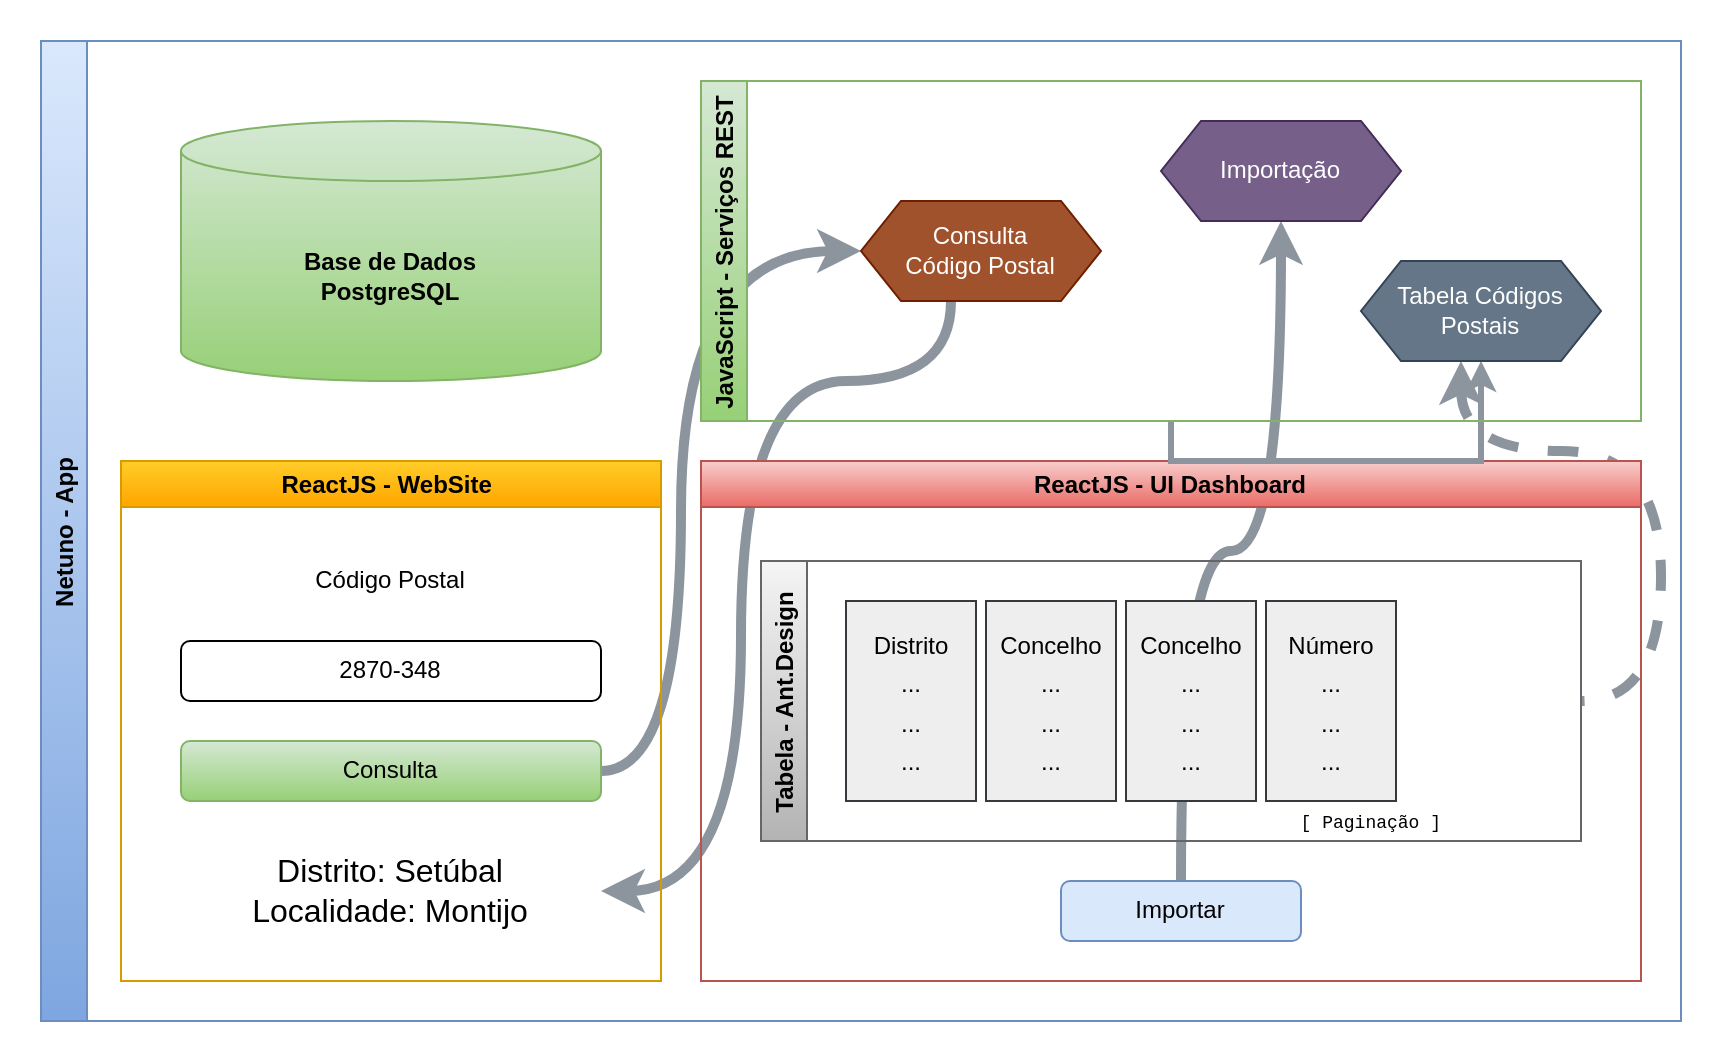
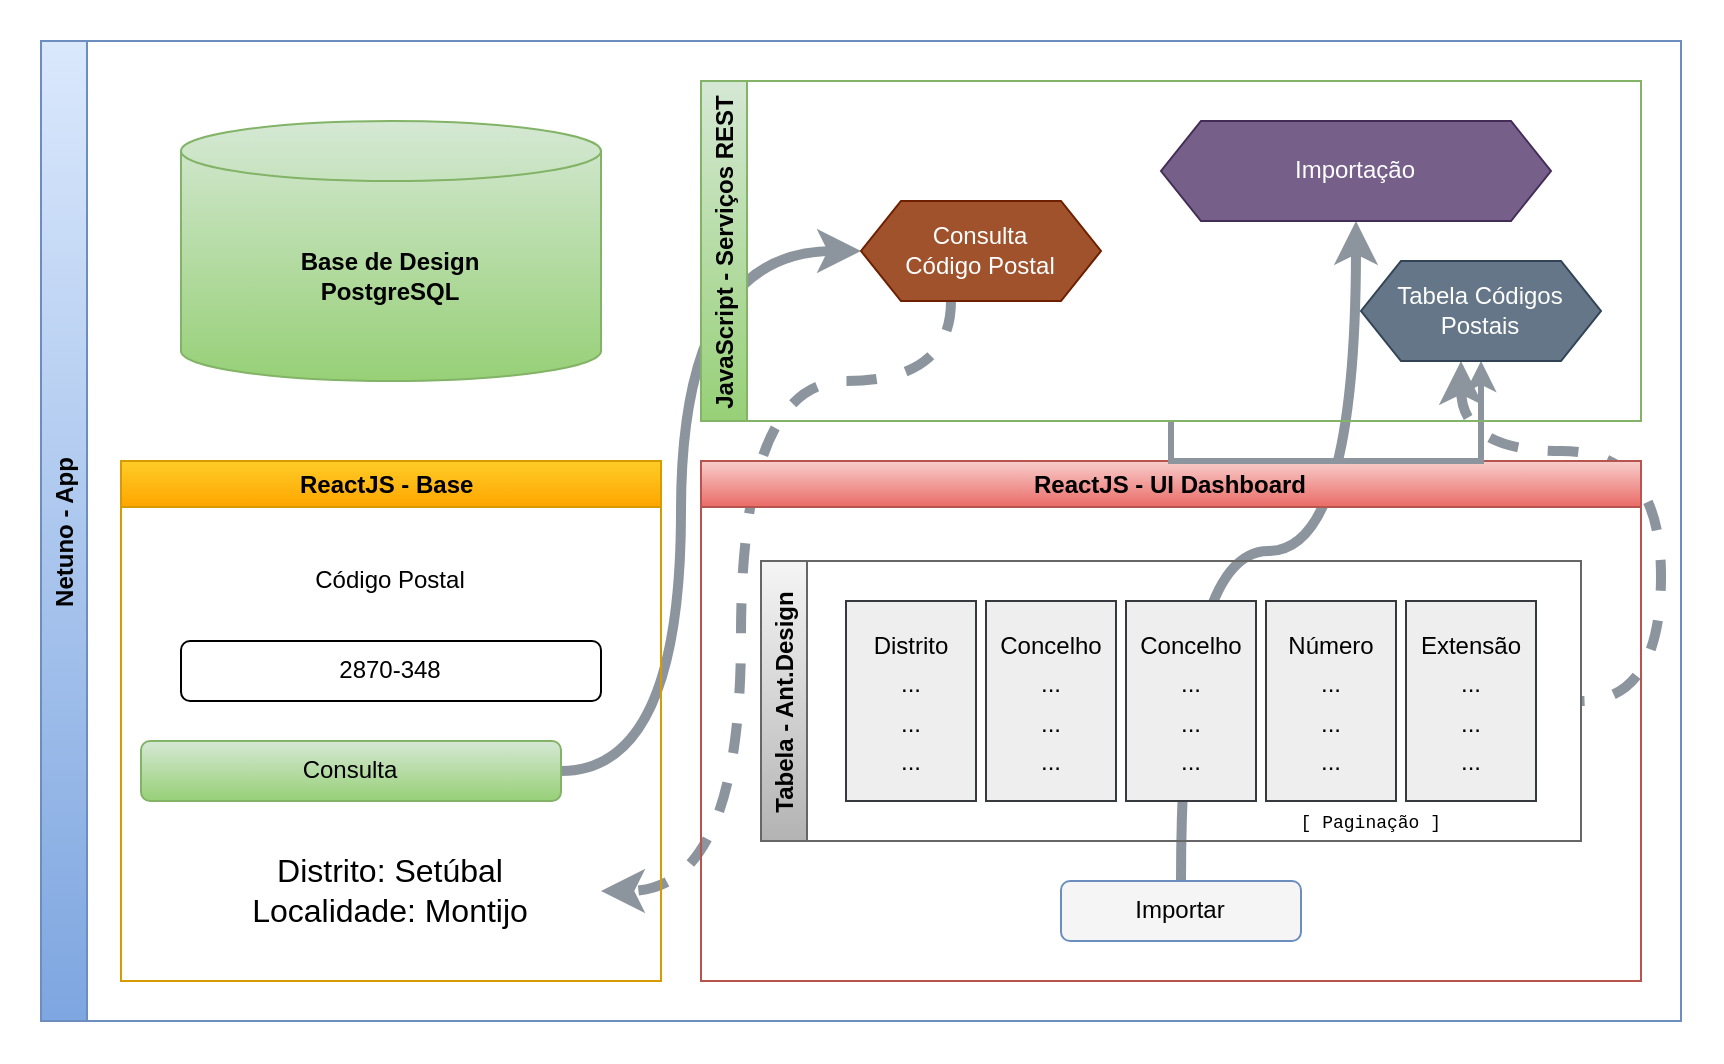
node "Importação": size 240x100 -> 390x100
node "Base de Dados PostgreSQL": label "Base de Dados PostgreSQL" -> "Base de Design PostgreSQL"
edge "Consulta Código Postal" -> "Distrito: Setúbal Localidade: Montijo": style solid -> dashed
node "ReactJS - WebSite": label "ReactJS - WebSite" -> "ReactJS - Base"
node "Extensão ... ... ...": added
node "Consulta": moved (391, 771) -> (351, 771)
node "Importar": fillcolor #dae8fc -> #f5f5f5
